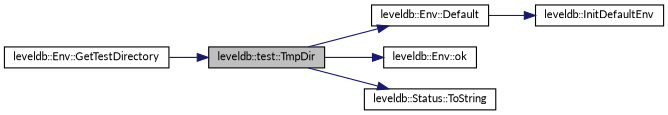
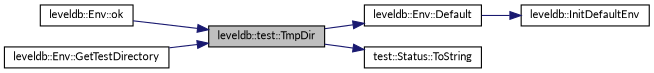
edge "leveldb::test::TmpDir" -> "leveldb::Env::ok": reversed
node "leveldb::Status::ToString": label "leveldb::Status::ToString" -> "test::Status::ToString"
